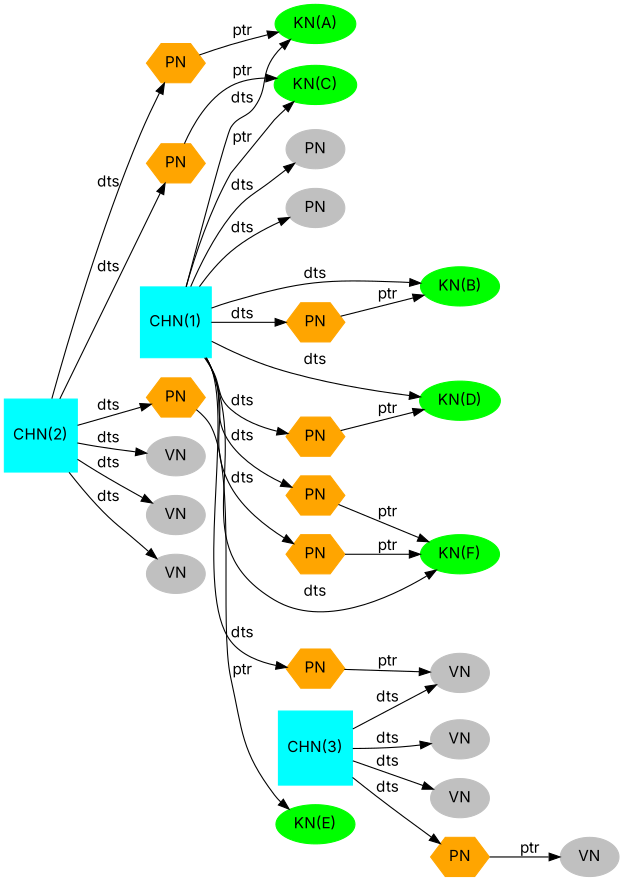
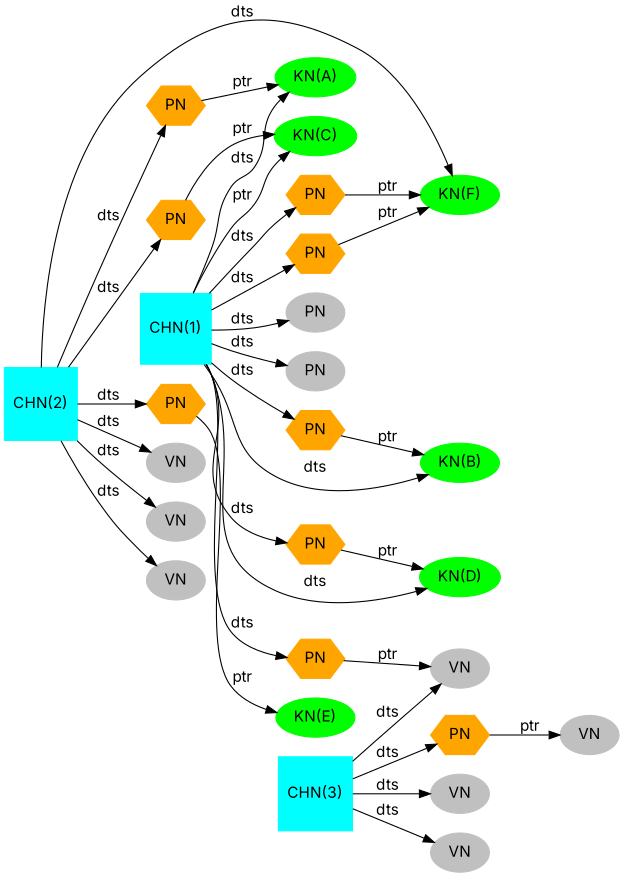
edge "CHN(1)" -> "KN(F)": now "CHN(2)" -> "KN(F)"
